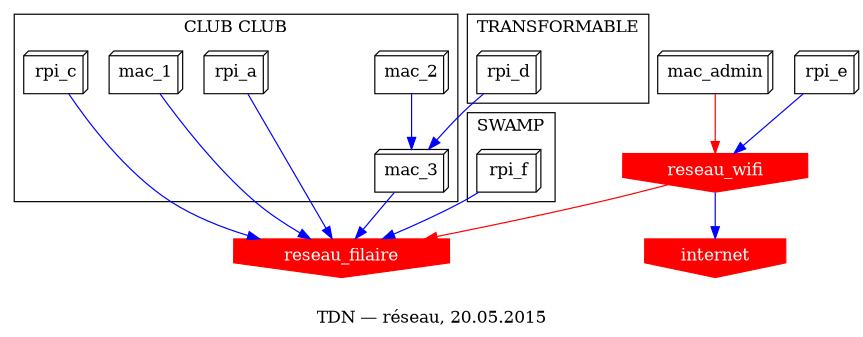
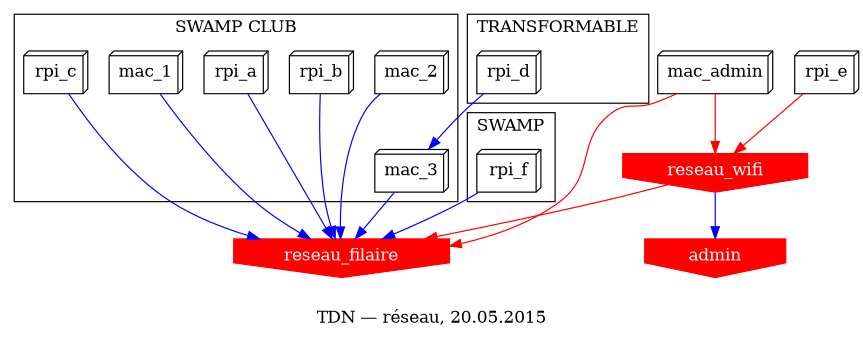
cluster "CLUB CLUB": label "CLUB CLUB" -> "SWAMP CLUB"
node "rpi_b": added
edge "mac_2" -> "mac_3": now "mac_2" -> "reseau_filaire"
edge "rpi_e" -> "reseau_wifi": color blue -> red
edge "mac_admin" -> "reseau_filaire": added
node "internet": label "internet" -> "admin"
